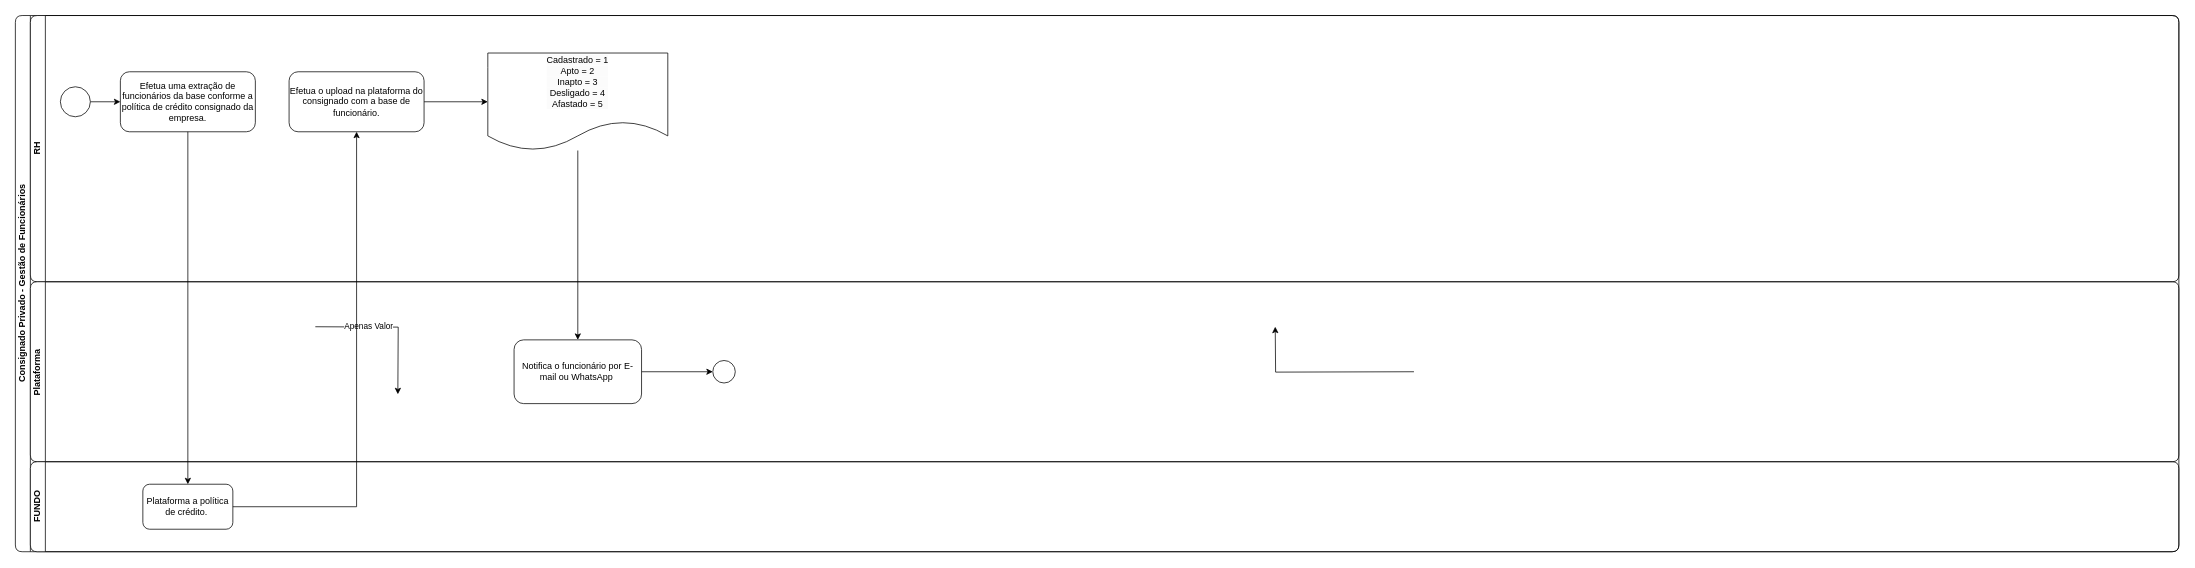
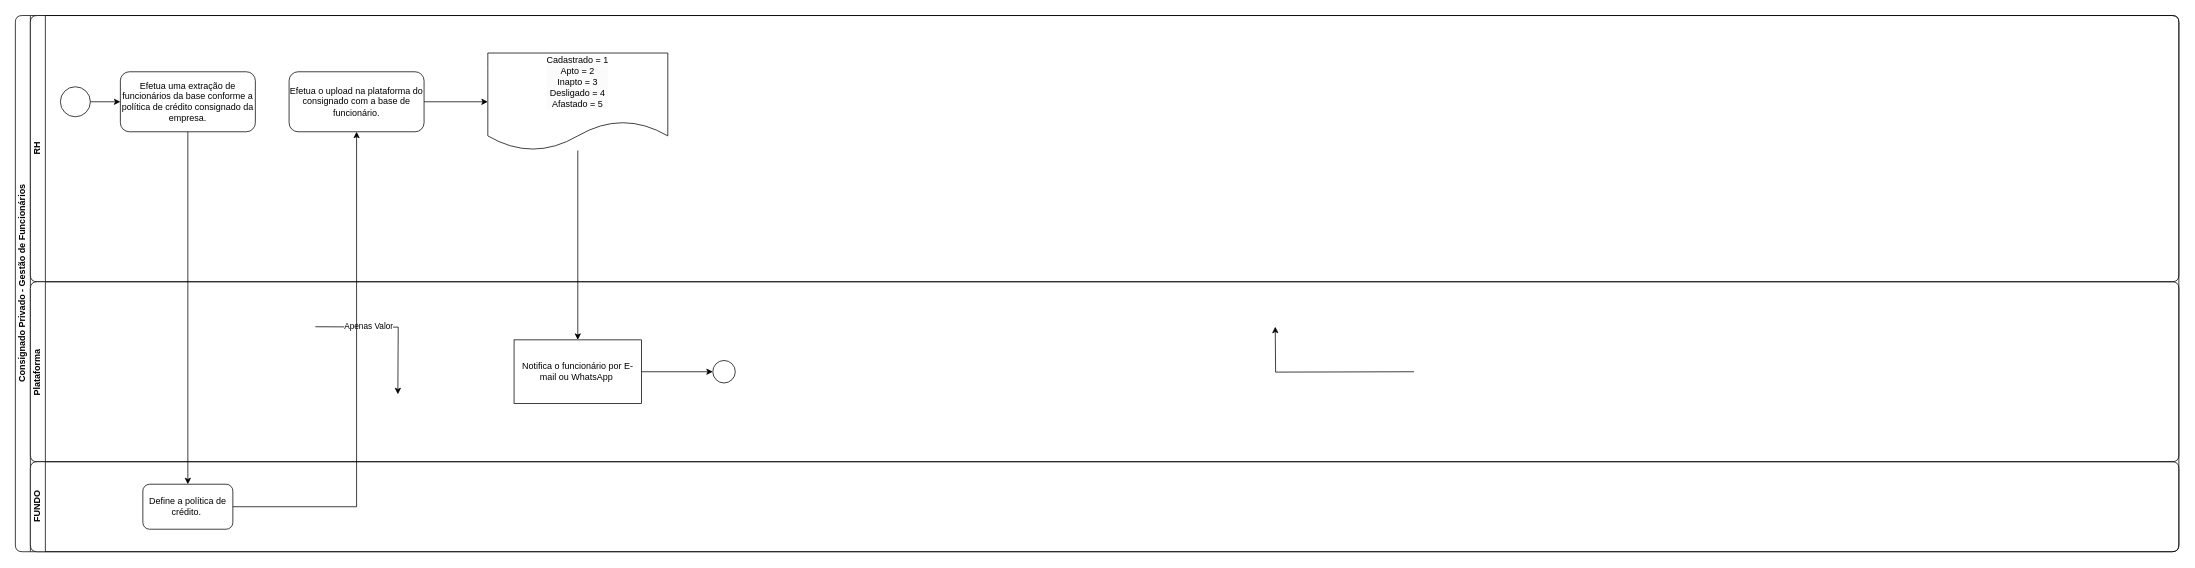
node "Notifica o funcionário por E-mail ou WhatsApp": shape rounded rectangle -> rectangle
node "Plataforma a política de crédito.": label "Plataforma a política de crédito." -> "Define a política de crédito."
